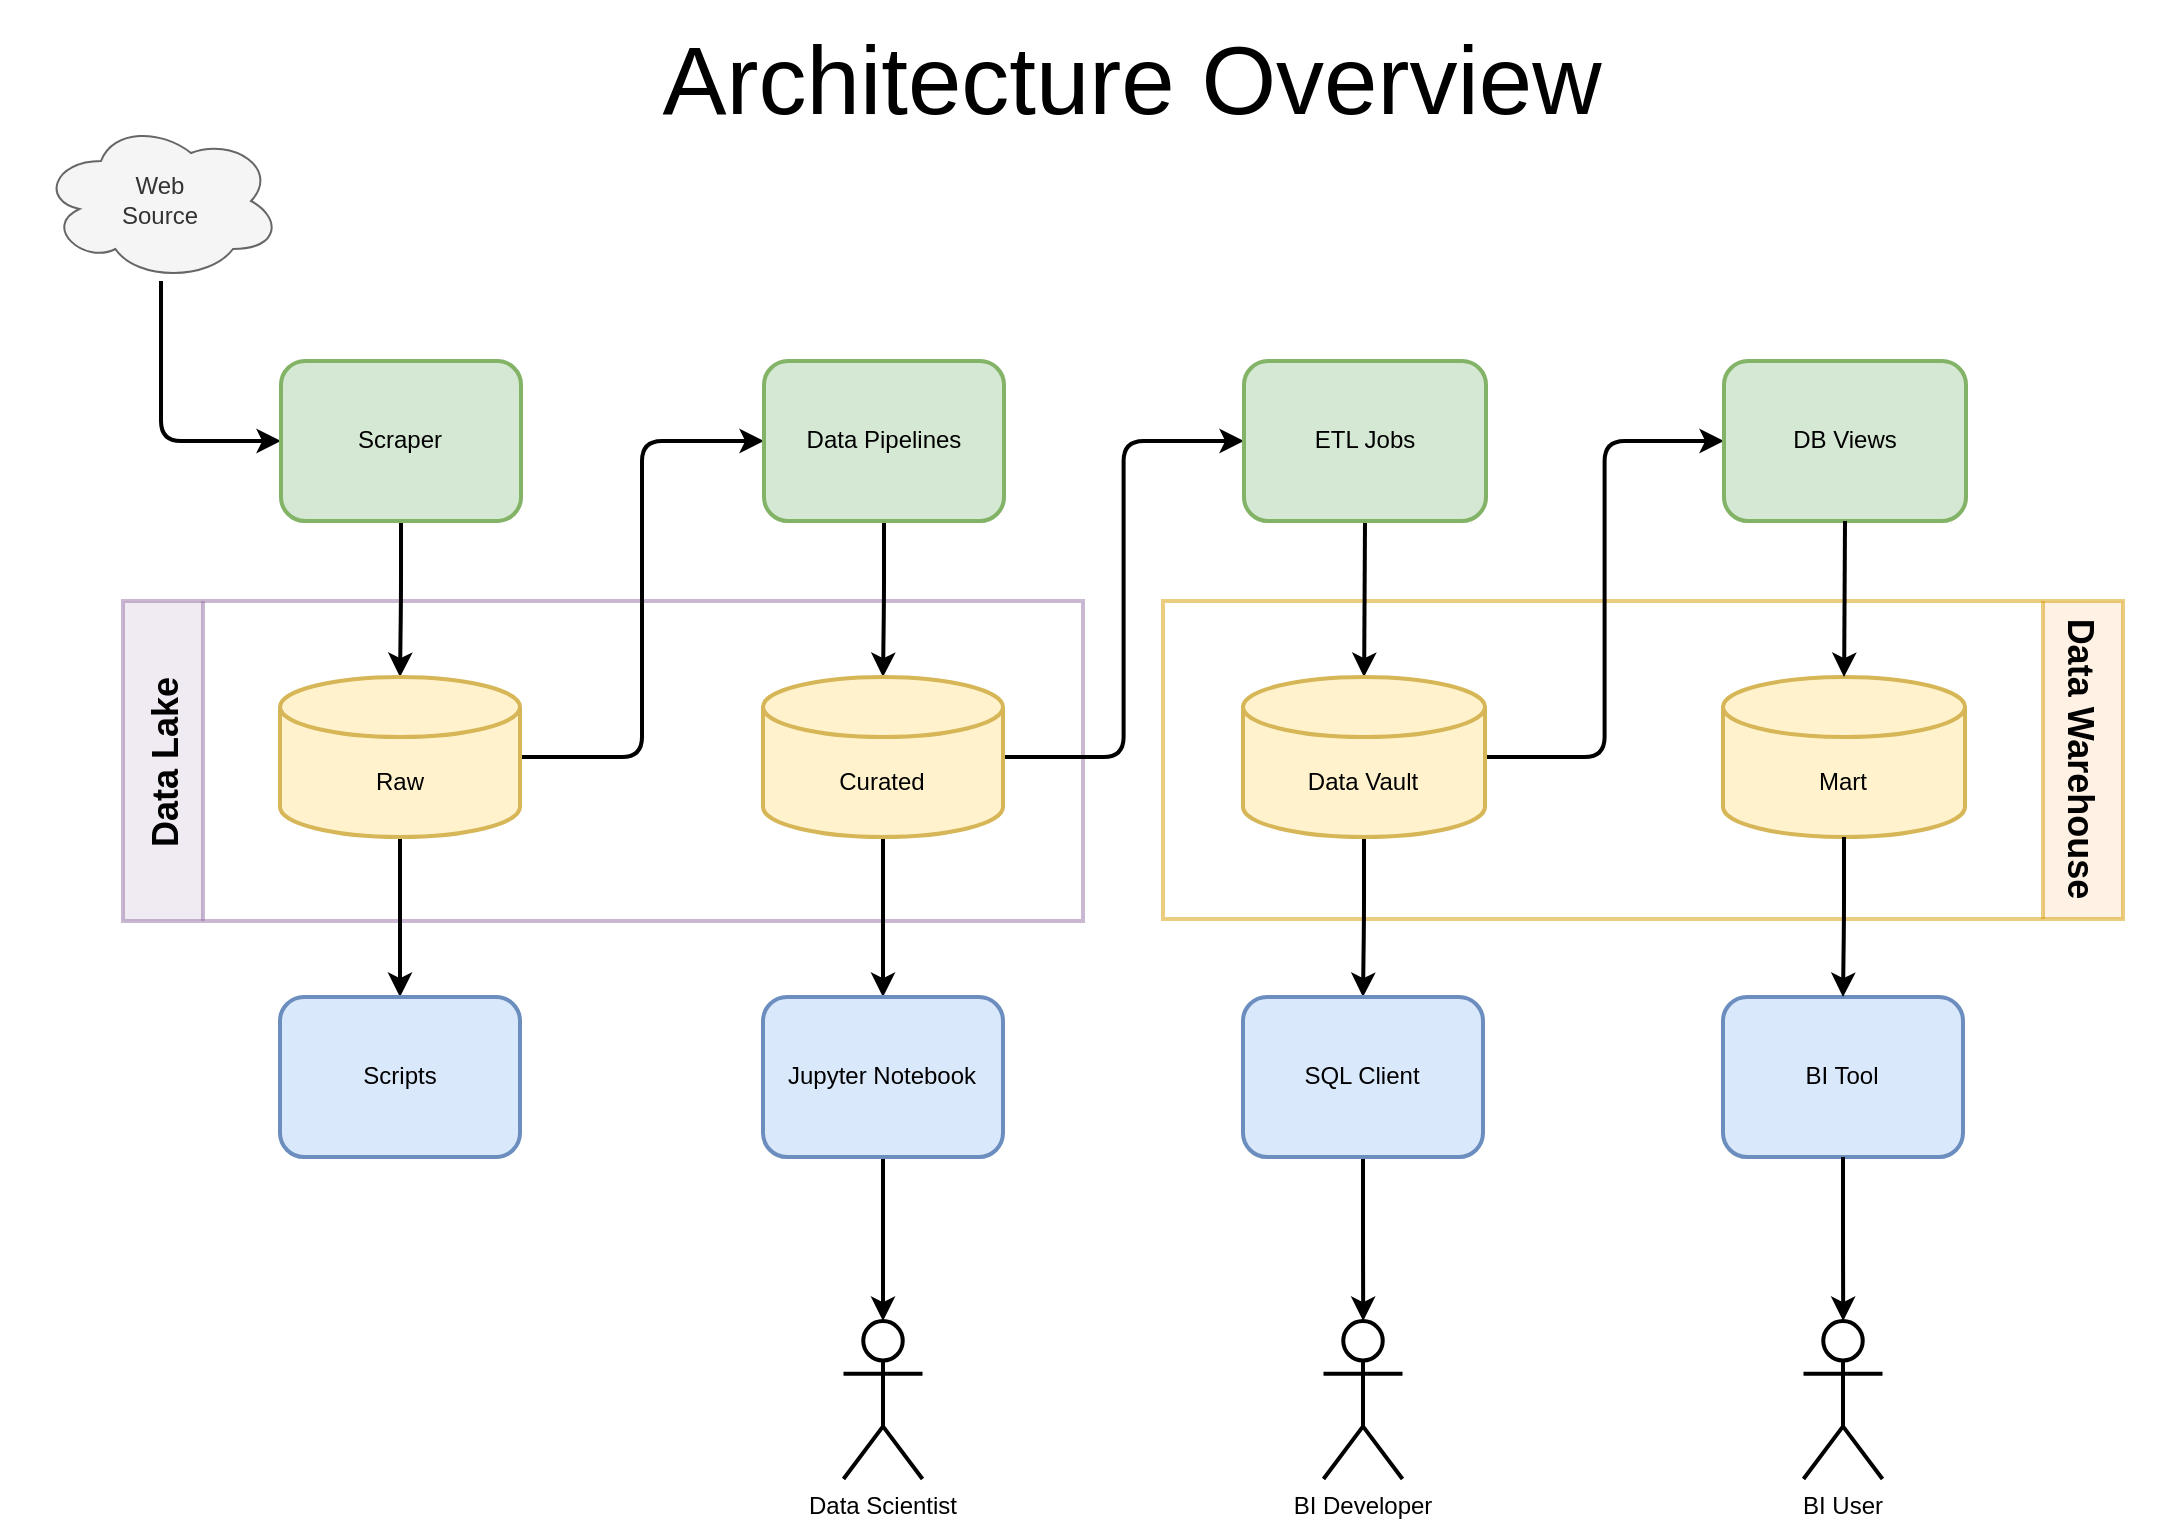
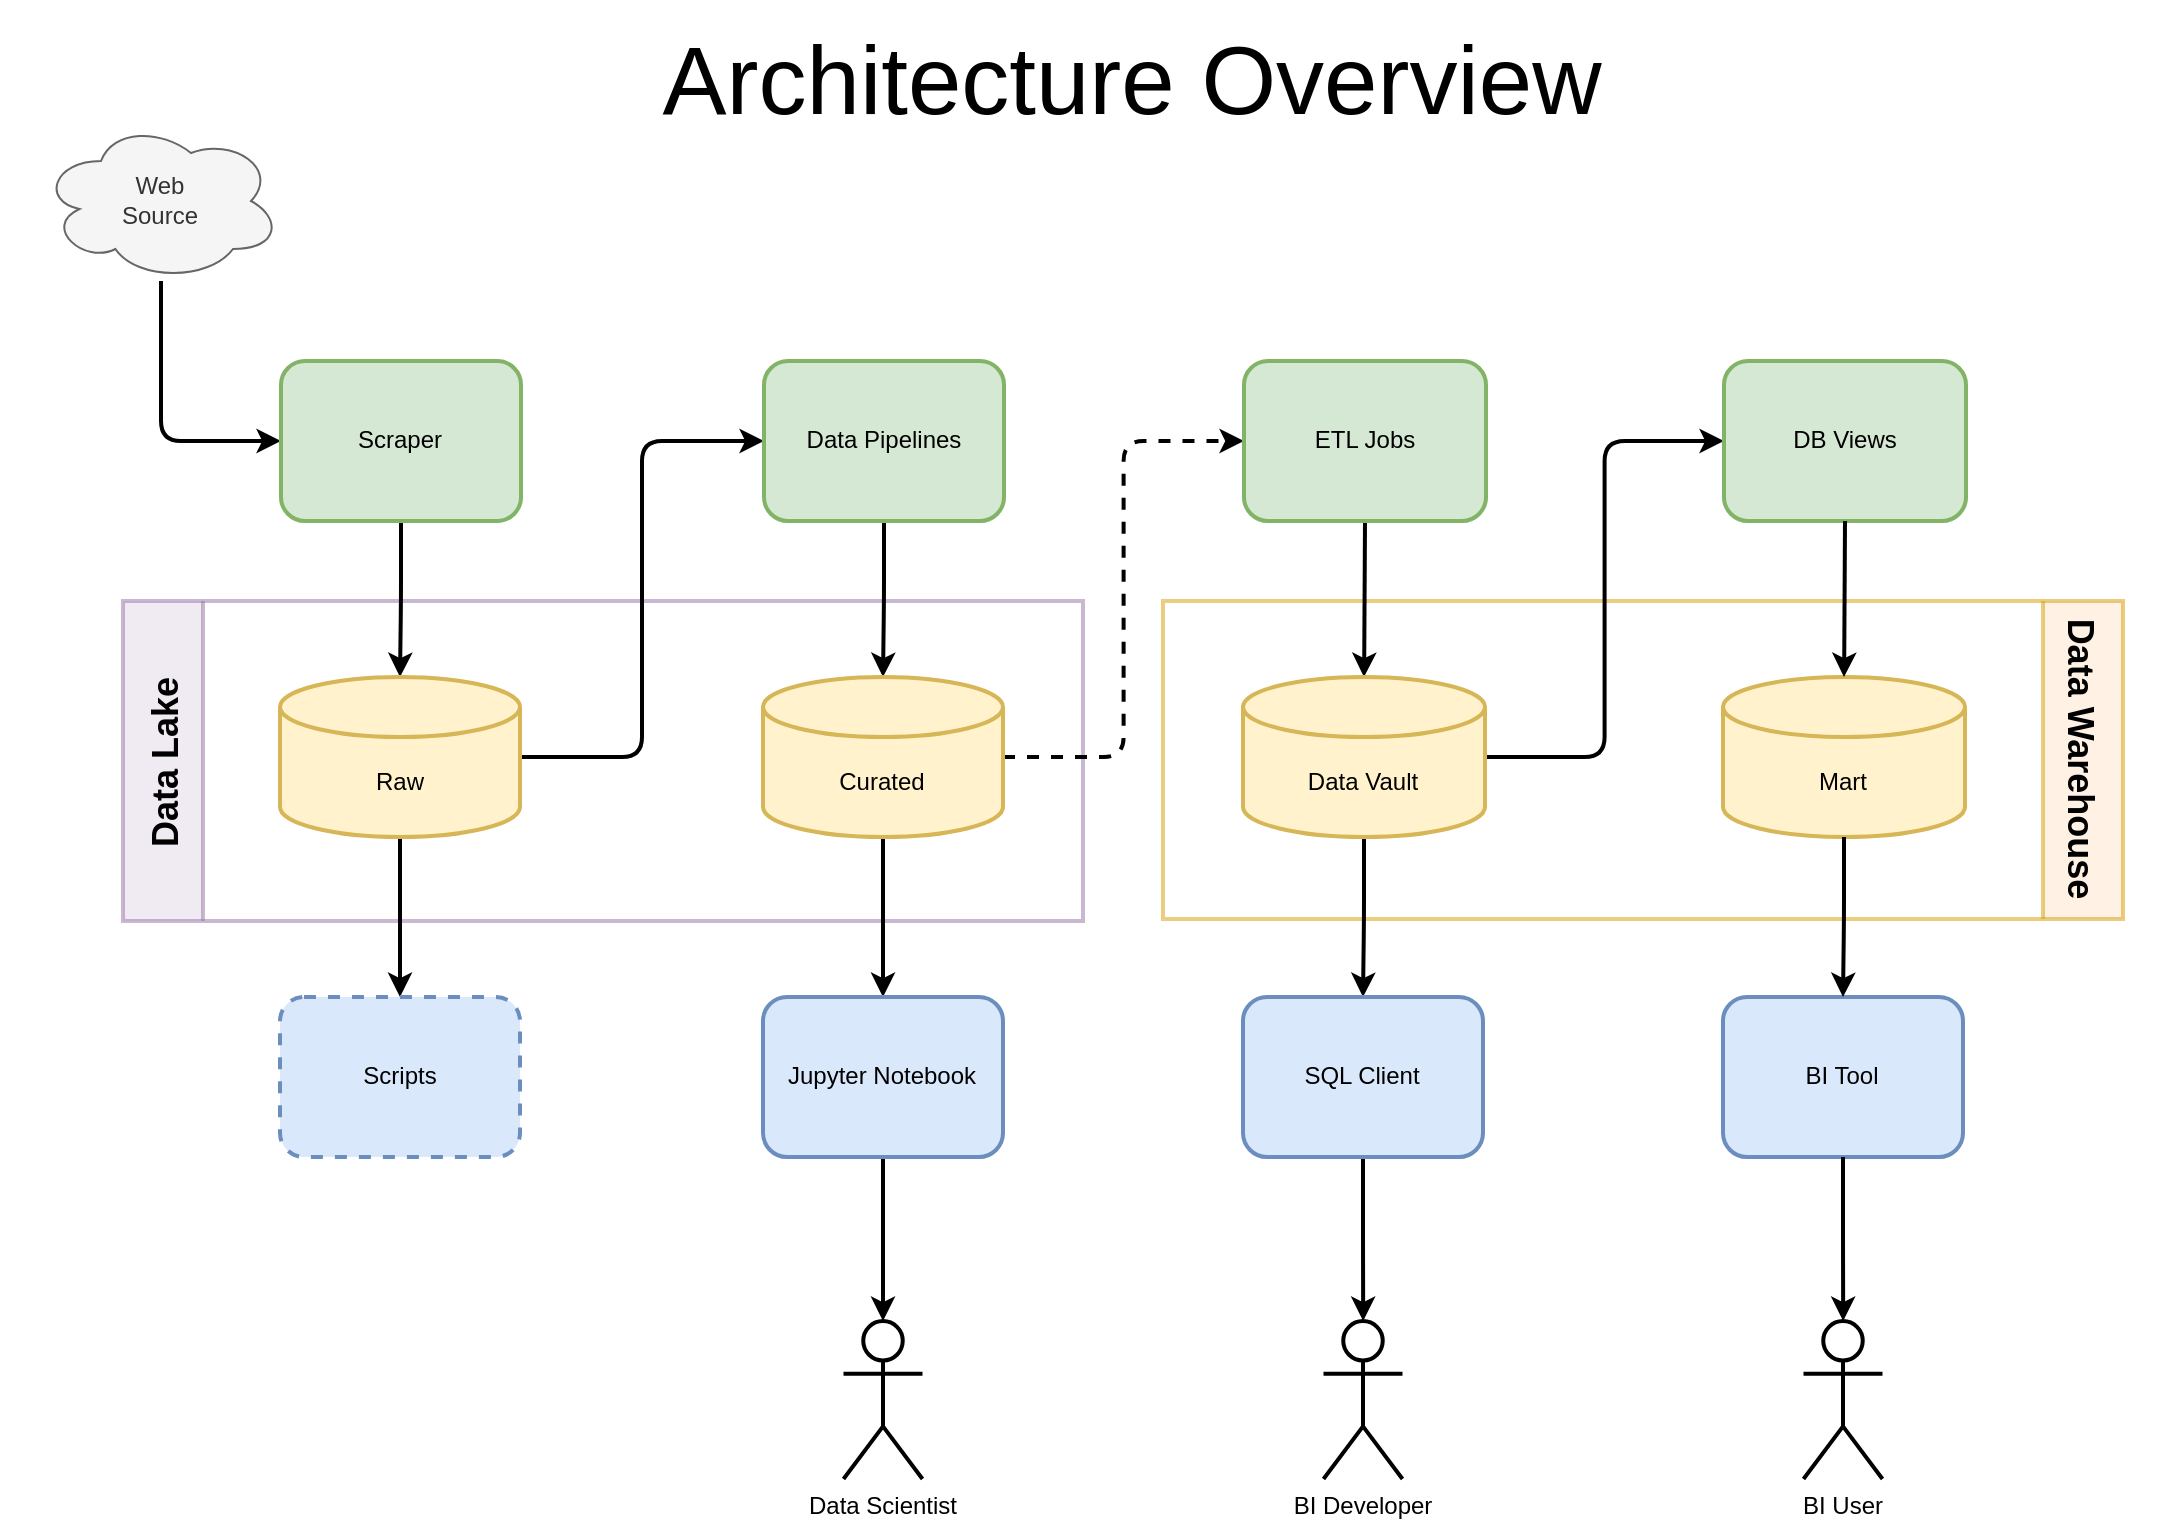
edge "Curated" -> "ETL Jobs": style solid -> dashed
node "Scripts": style solid -> dashed
